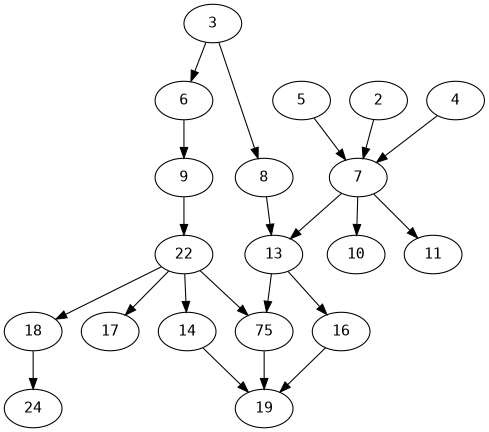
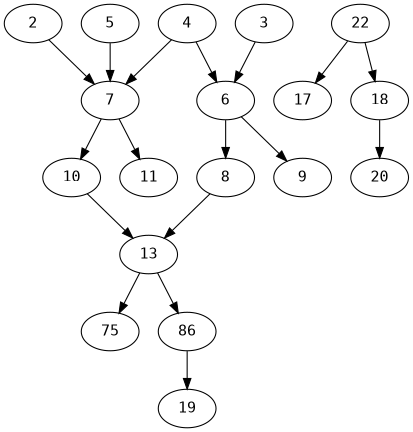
edge "4" -> "6": added
edge "3" -> "8": now "6" -> "8"
edge "9" -> "22": removed
edge "7" -> "13": now "10" -> "13"
edge "22" -> "75": removed
node "14": removed
node "16": label "16" -> "86"
edge "75" -> "19": removed
node "24": label "24" -> "20"
